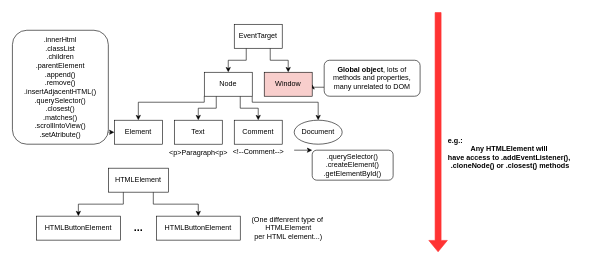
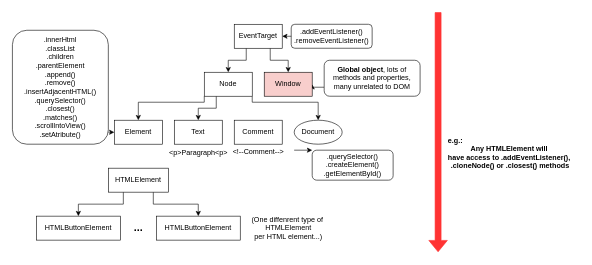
edge ".addEventListener() .removeEventListener()" -> "EventTarget": added
node ".addEventListener() .removeEventListener()": added
edge "Node" -> "Comment": removed
